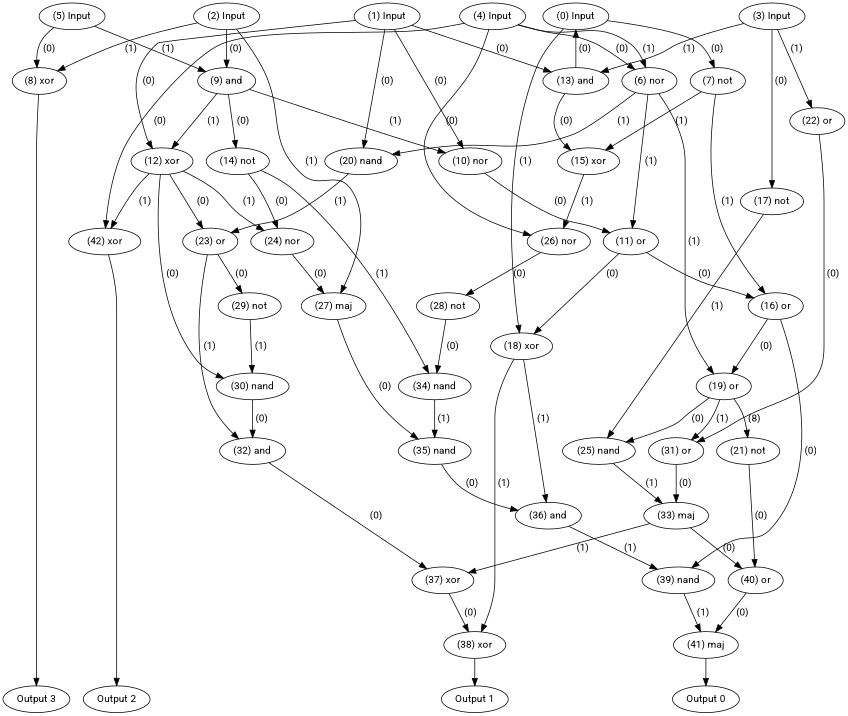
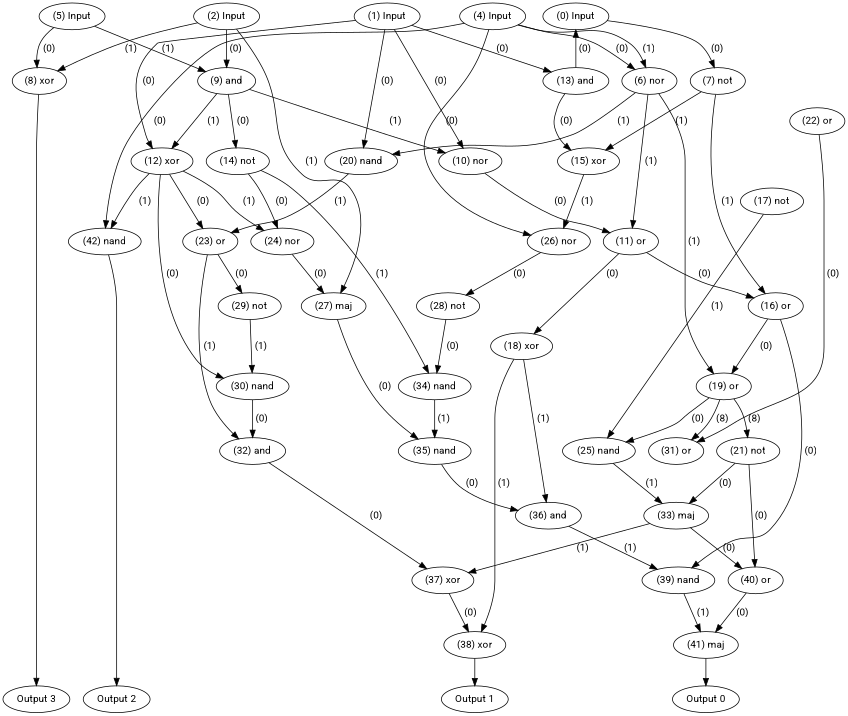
node "(3) Input": removed
edge "(0) Input" -> "(18) xor": removed, label "(1)"
node "(42) xor": label "(42) xor" -> "(42) nand"
edge "(19) or" -> "(31) or": label " (1)" -> " (8)"
edge "(31) or" -> "(33) maj": now "(21) not" -> "(33) maj"
